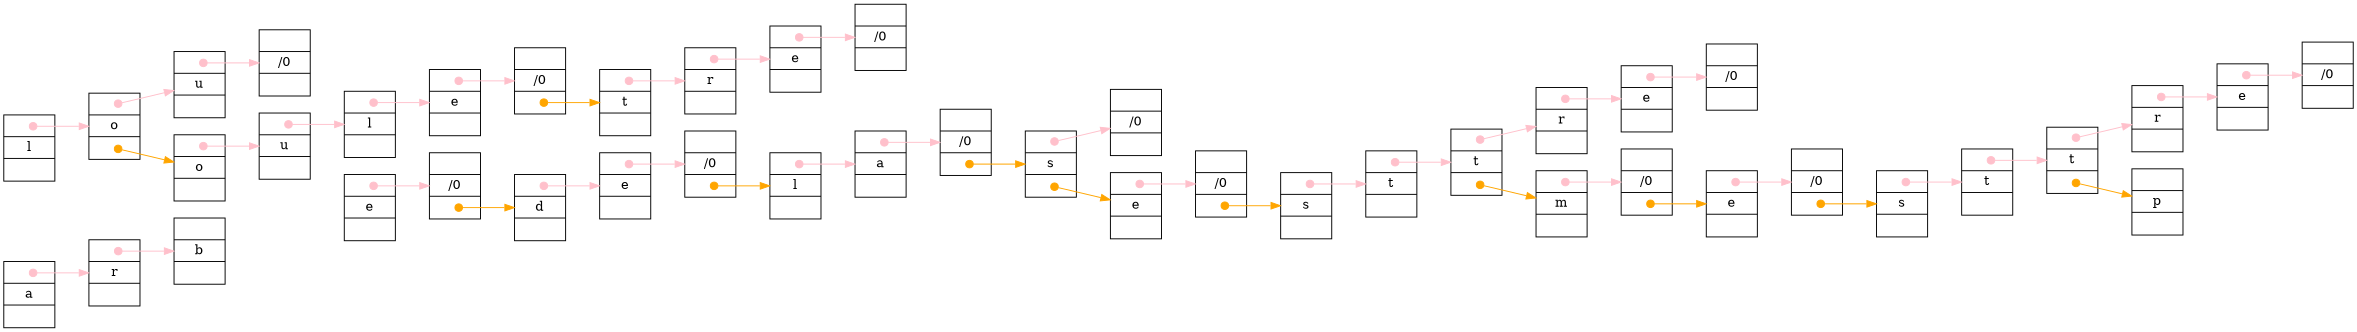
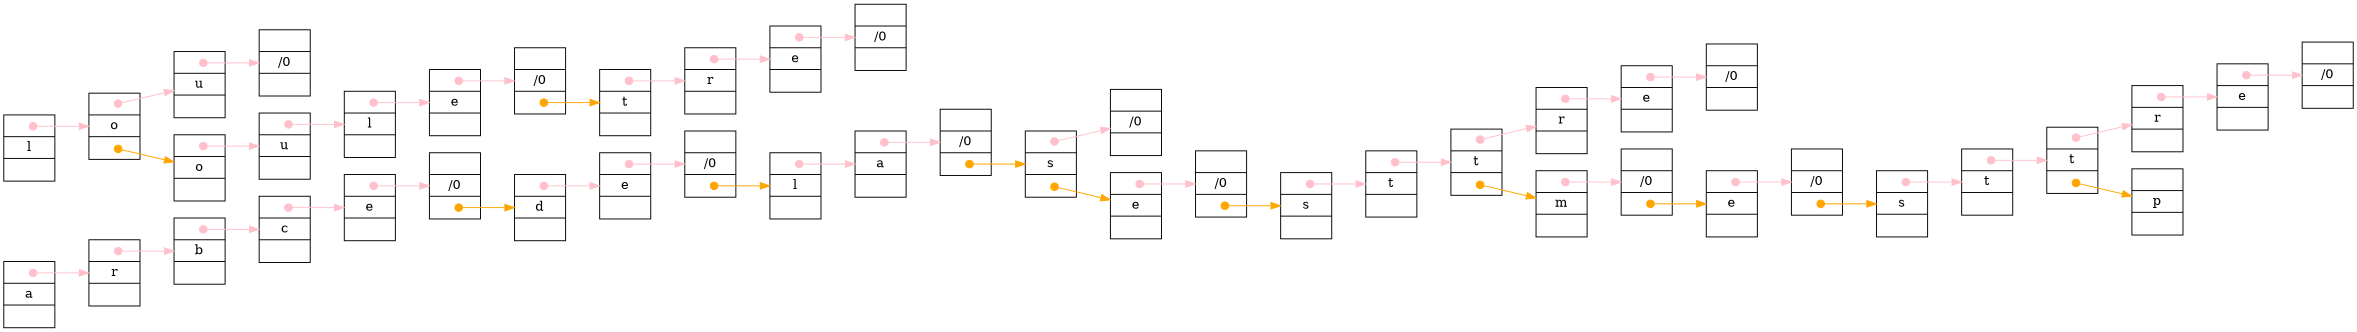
node "c": added
